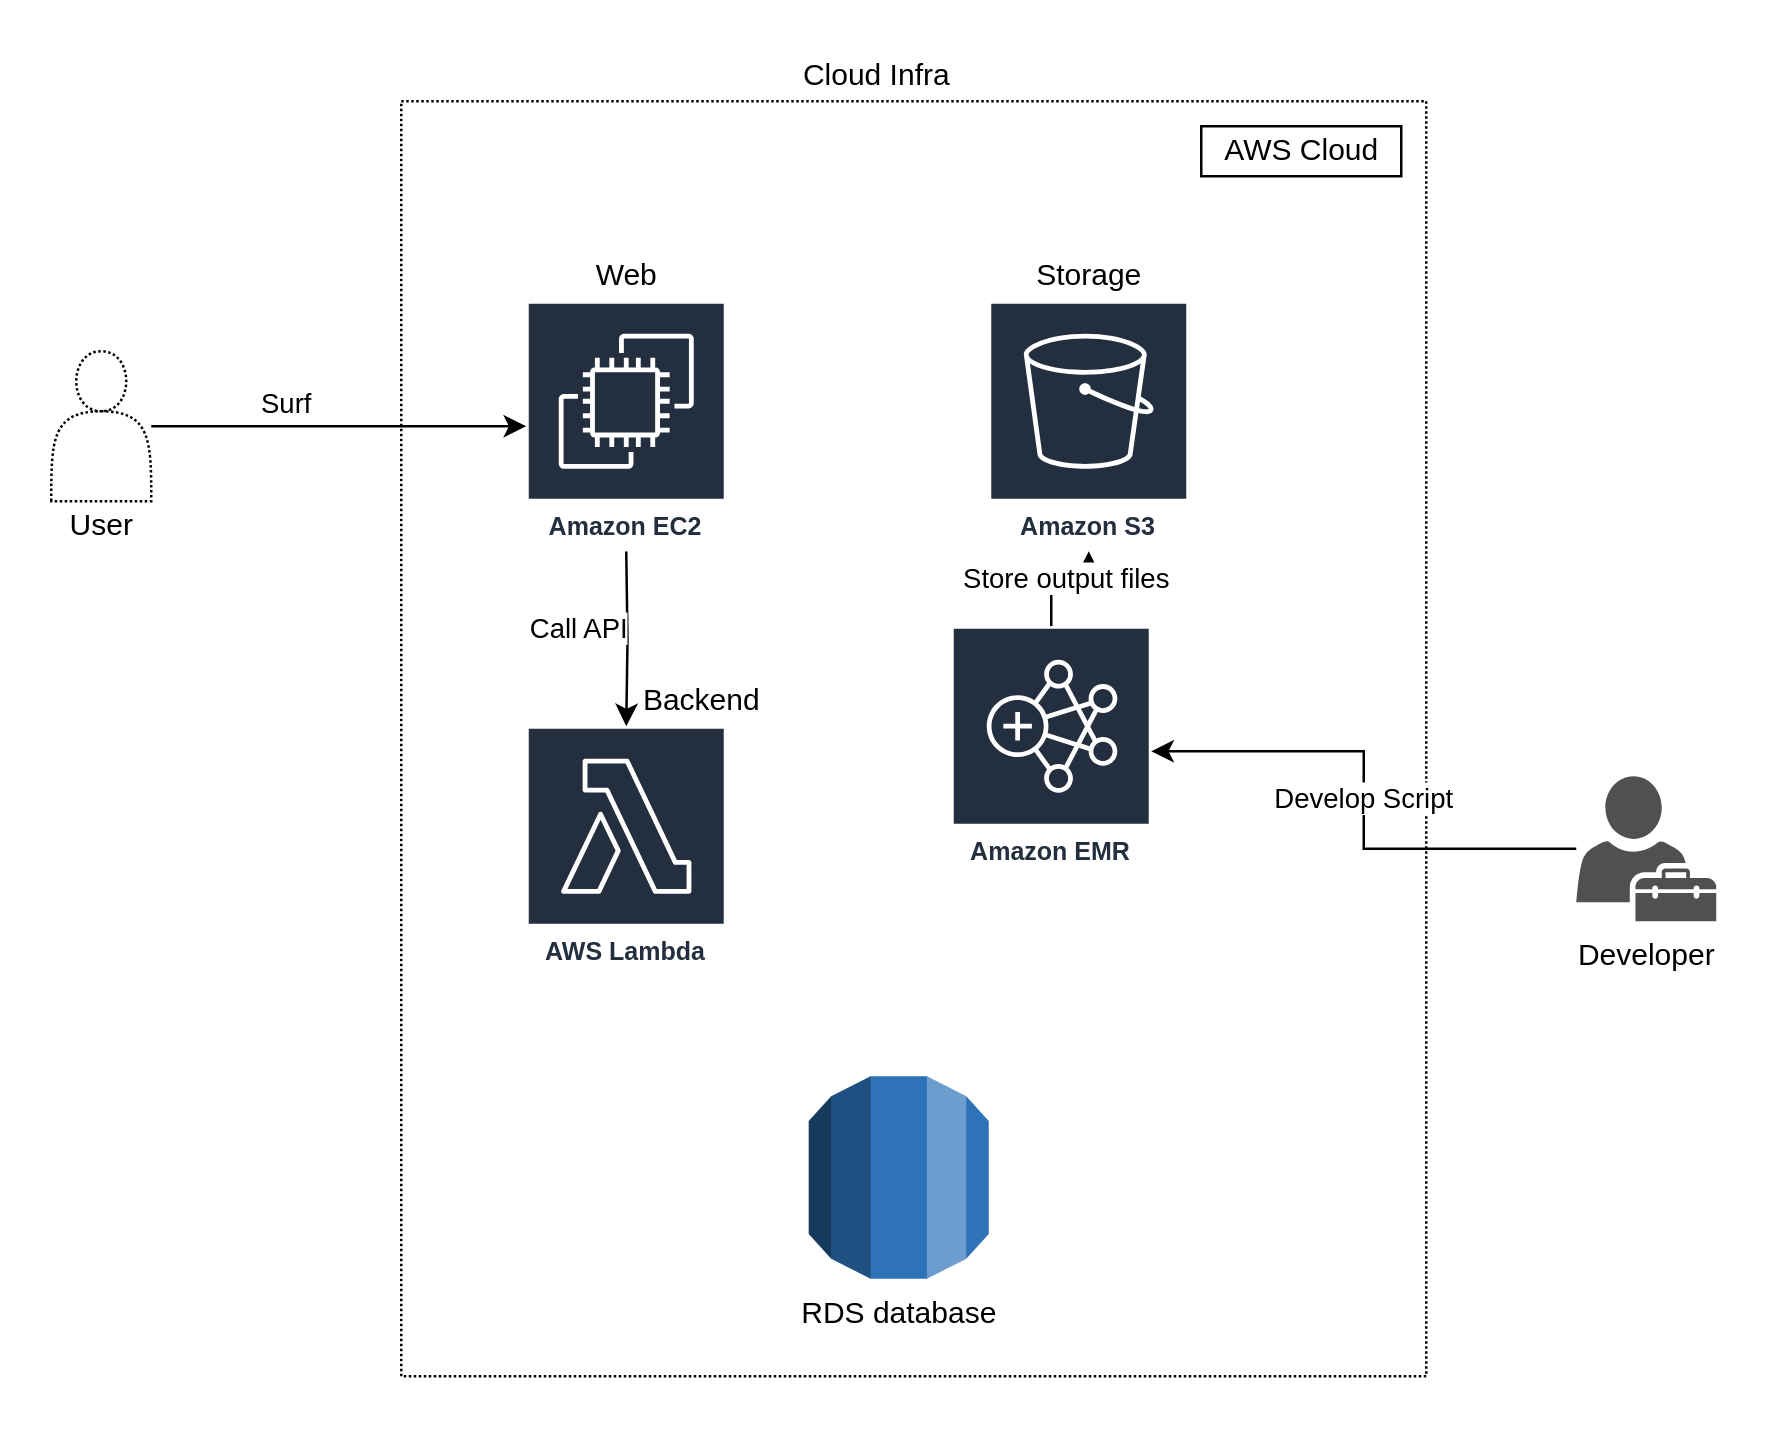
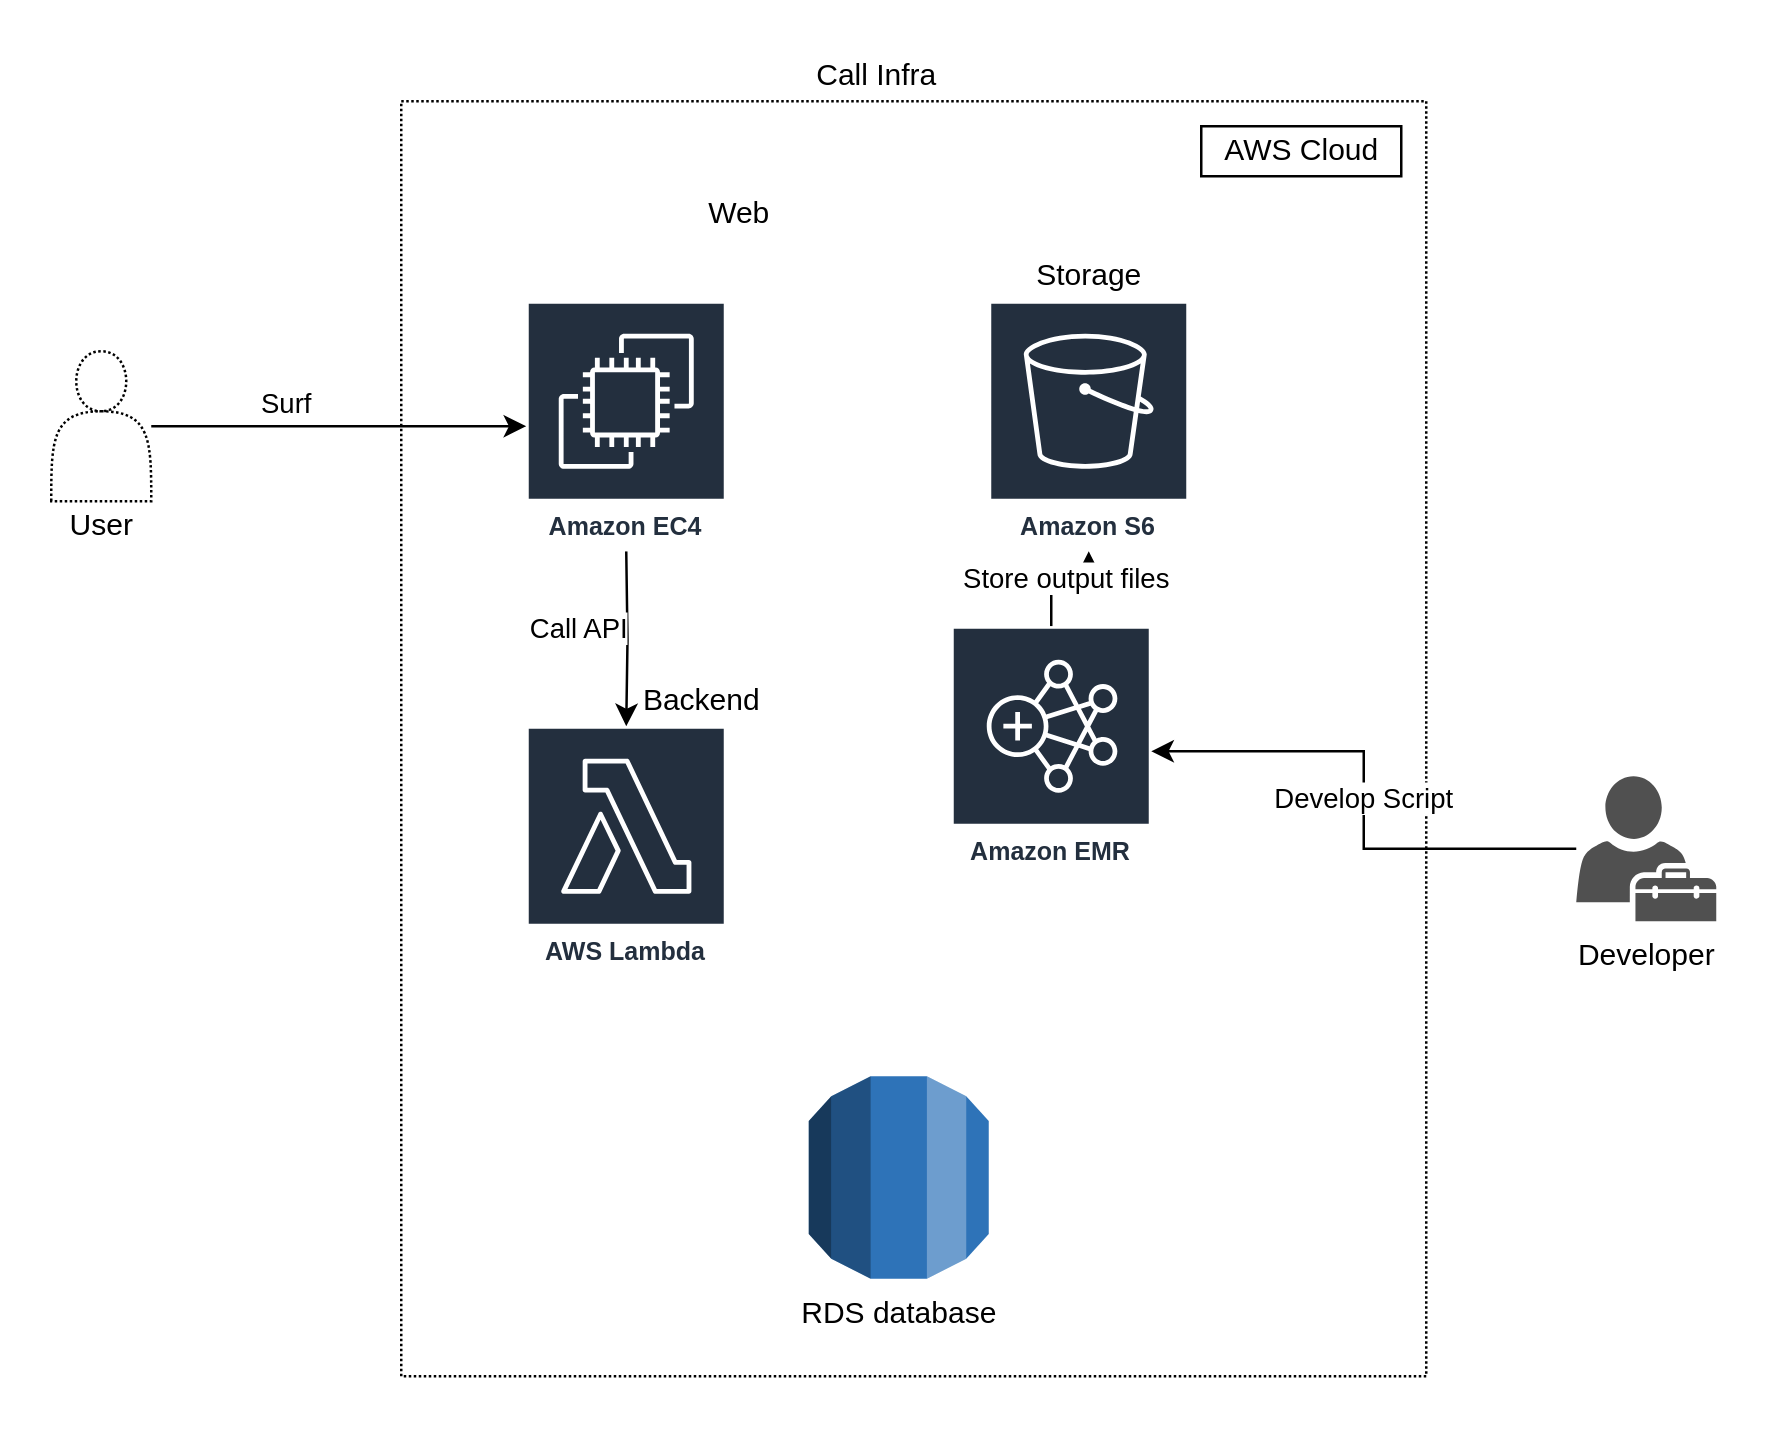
node "Cloud Infra": label "Cloud Infra" -> "Call Infra"
node "Web": moved (626, 276) -> (739, 214)
node "Amazon EC2": label "Amazon EC2" -> "Amazon EC4"
node "Amazon S3": label "Amazon S3" -> "Amazon S6"
